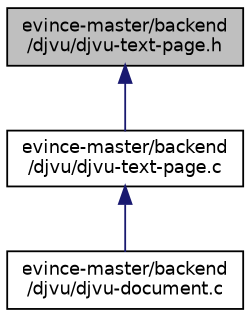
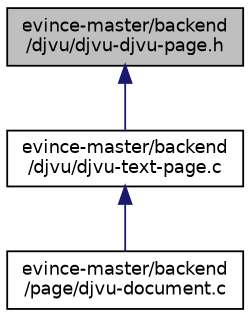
node "evince-master/backend /djvu/djvu-text-page.h": label "evince-master/backend /djvu/djvu-text-page.h" -> "evince-master/backend /djvu/djvu-djvu-page.h"
node "evince-master/backend /djvu/djvu-document.c": label "evince-master/backend /djvu/djvu-document.c" -> "evince-master/backend /page/djvu-document.c"
